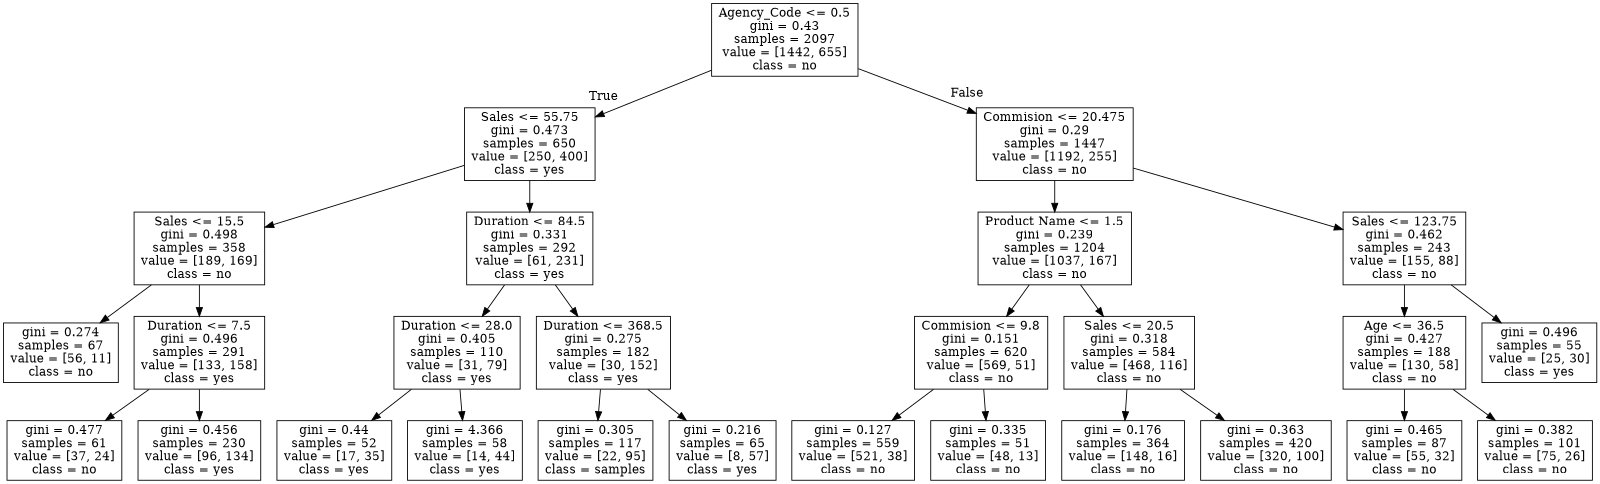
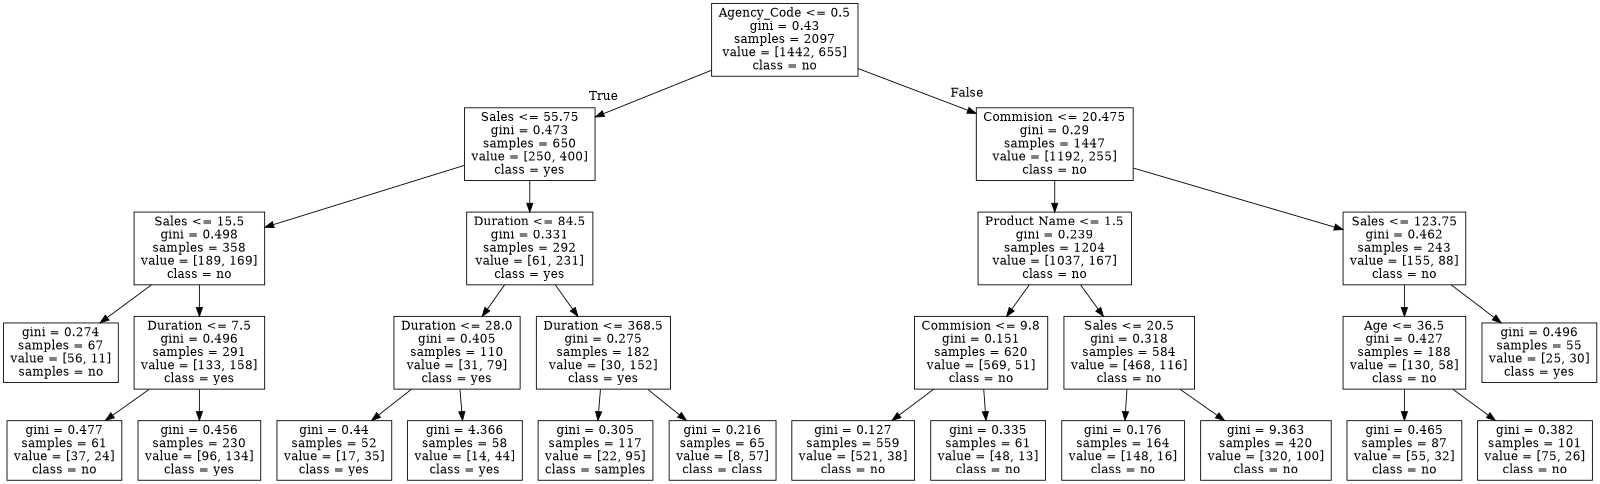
node "gini = 0.274 samples = 67 value = [56, 11] class = no": label "gini = 0.274 samples = 67 value = [56, 11] class = no" -> "gini = 0.274 samples = 67 value = [56, 11] samples = no"
node "gini = 0.216 samples = 65 value = [8, 57] class = yes": label "gini = 0.216 samples = 65 value = [8, 57] class = yes" -> "gini = 0.216 samples = 65 value = [8, 57] class = class"
node "gini = 0.335 samples = 51 value = [48, 13] class = no": label "gini = 0.335 samples = 51 value = [48, 13] class = no" -> "gini = 0.335 samples = 61 value = [48, 13] class = no"
node "gini = 0.176 samples = 364 value = [148, 16] class = no": label "gini = 0.176 samples = 364 value = [148, 16] class = no" -> "gini = 0.176 samples = 164 value = [148, 16] class = no"
node "gini = 0.363 samples = 420 value = [320, 100] class = no": label "gini = 0.363 samples = 420 value = [320, 100] class = no" -> "gini = 9.363 samples = 420 value = [320, 100] class = no"
